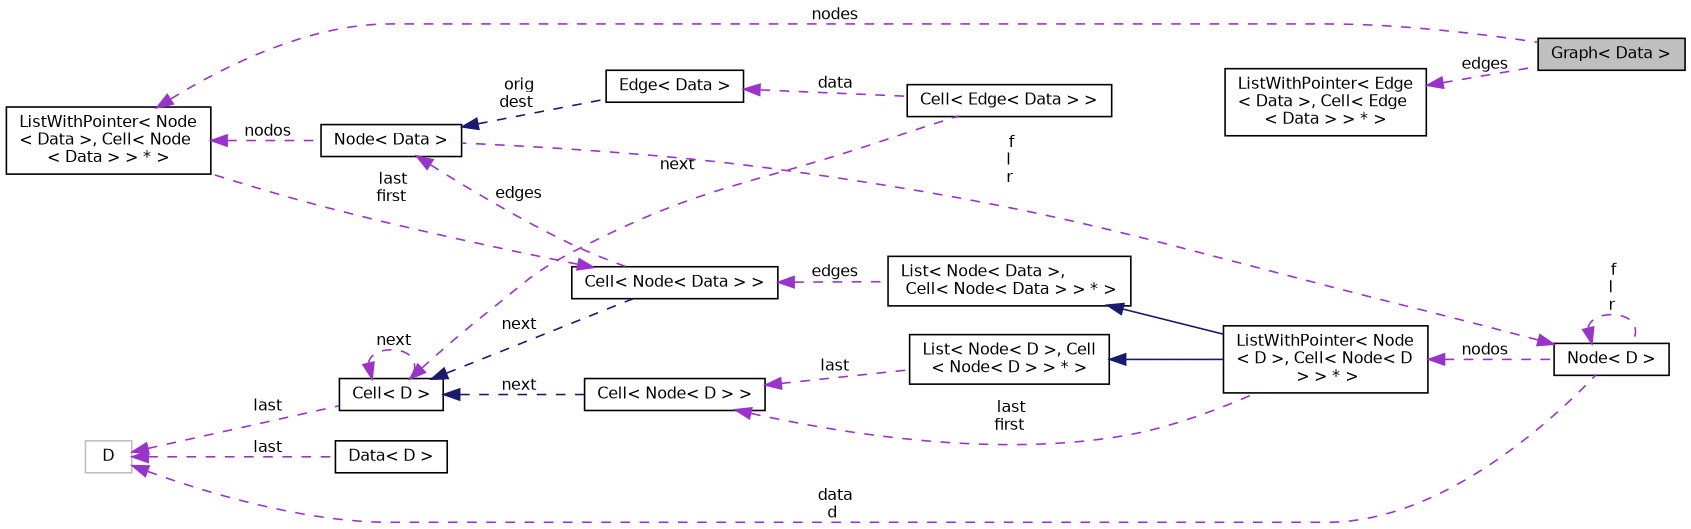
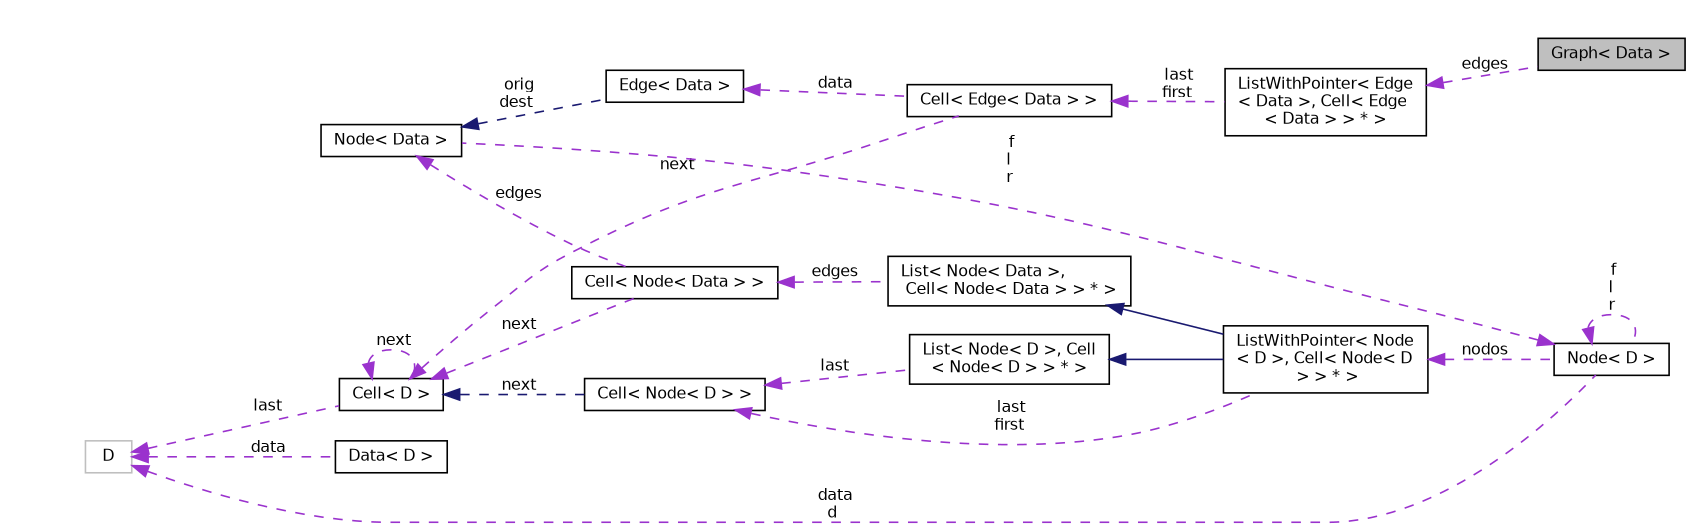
edge "ListWithPointer< Edge < Data >, Cell< Edge < Data > > * >" -> "Cell< Edge< Data > >": added, label "last first"
node "ListWithPointer< Node < Data >, Cell< Node < Data > > * >": removed
edge "Cell< Node< Data > >" -> "Cell< D >": color midnightblue -> darkorchid3
edge "Data< D >" -> "D": label " last" -> " data"
